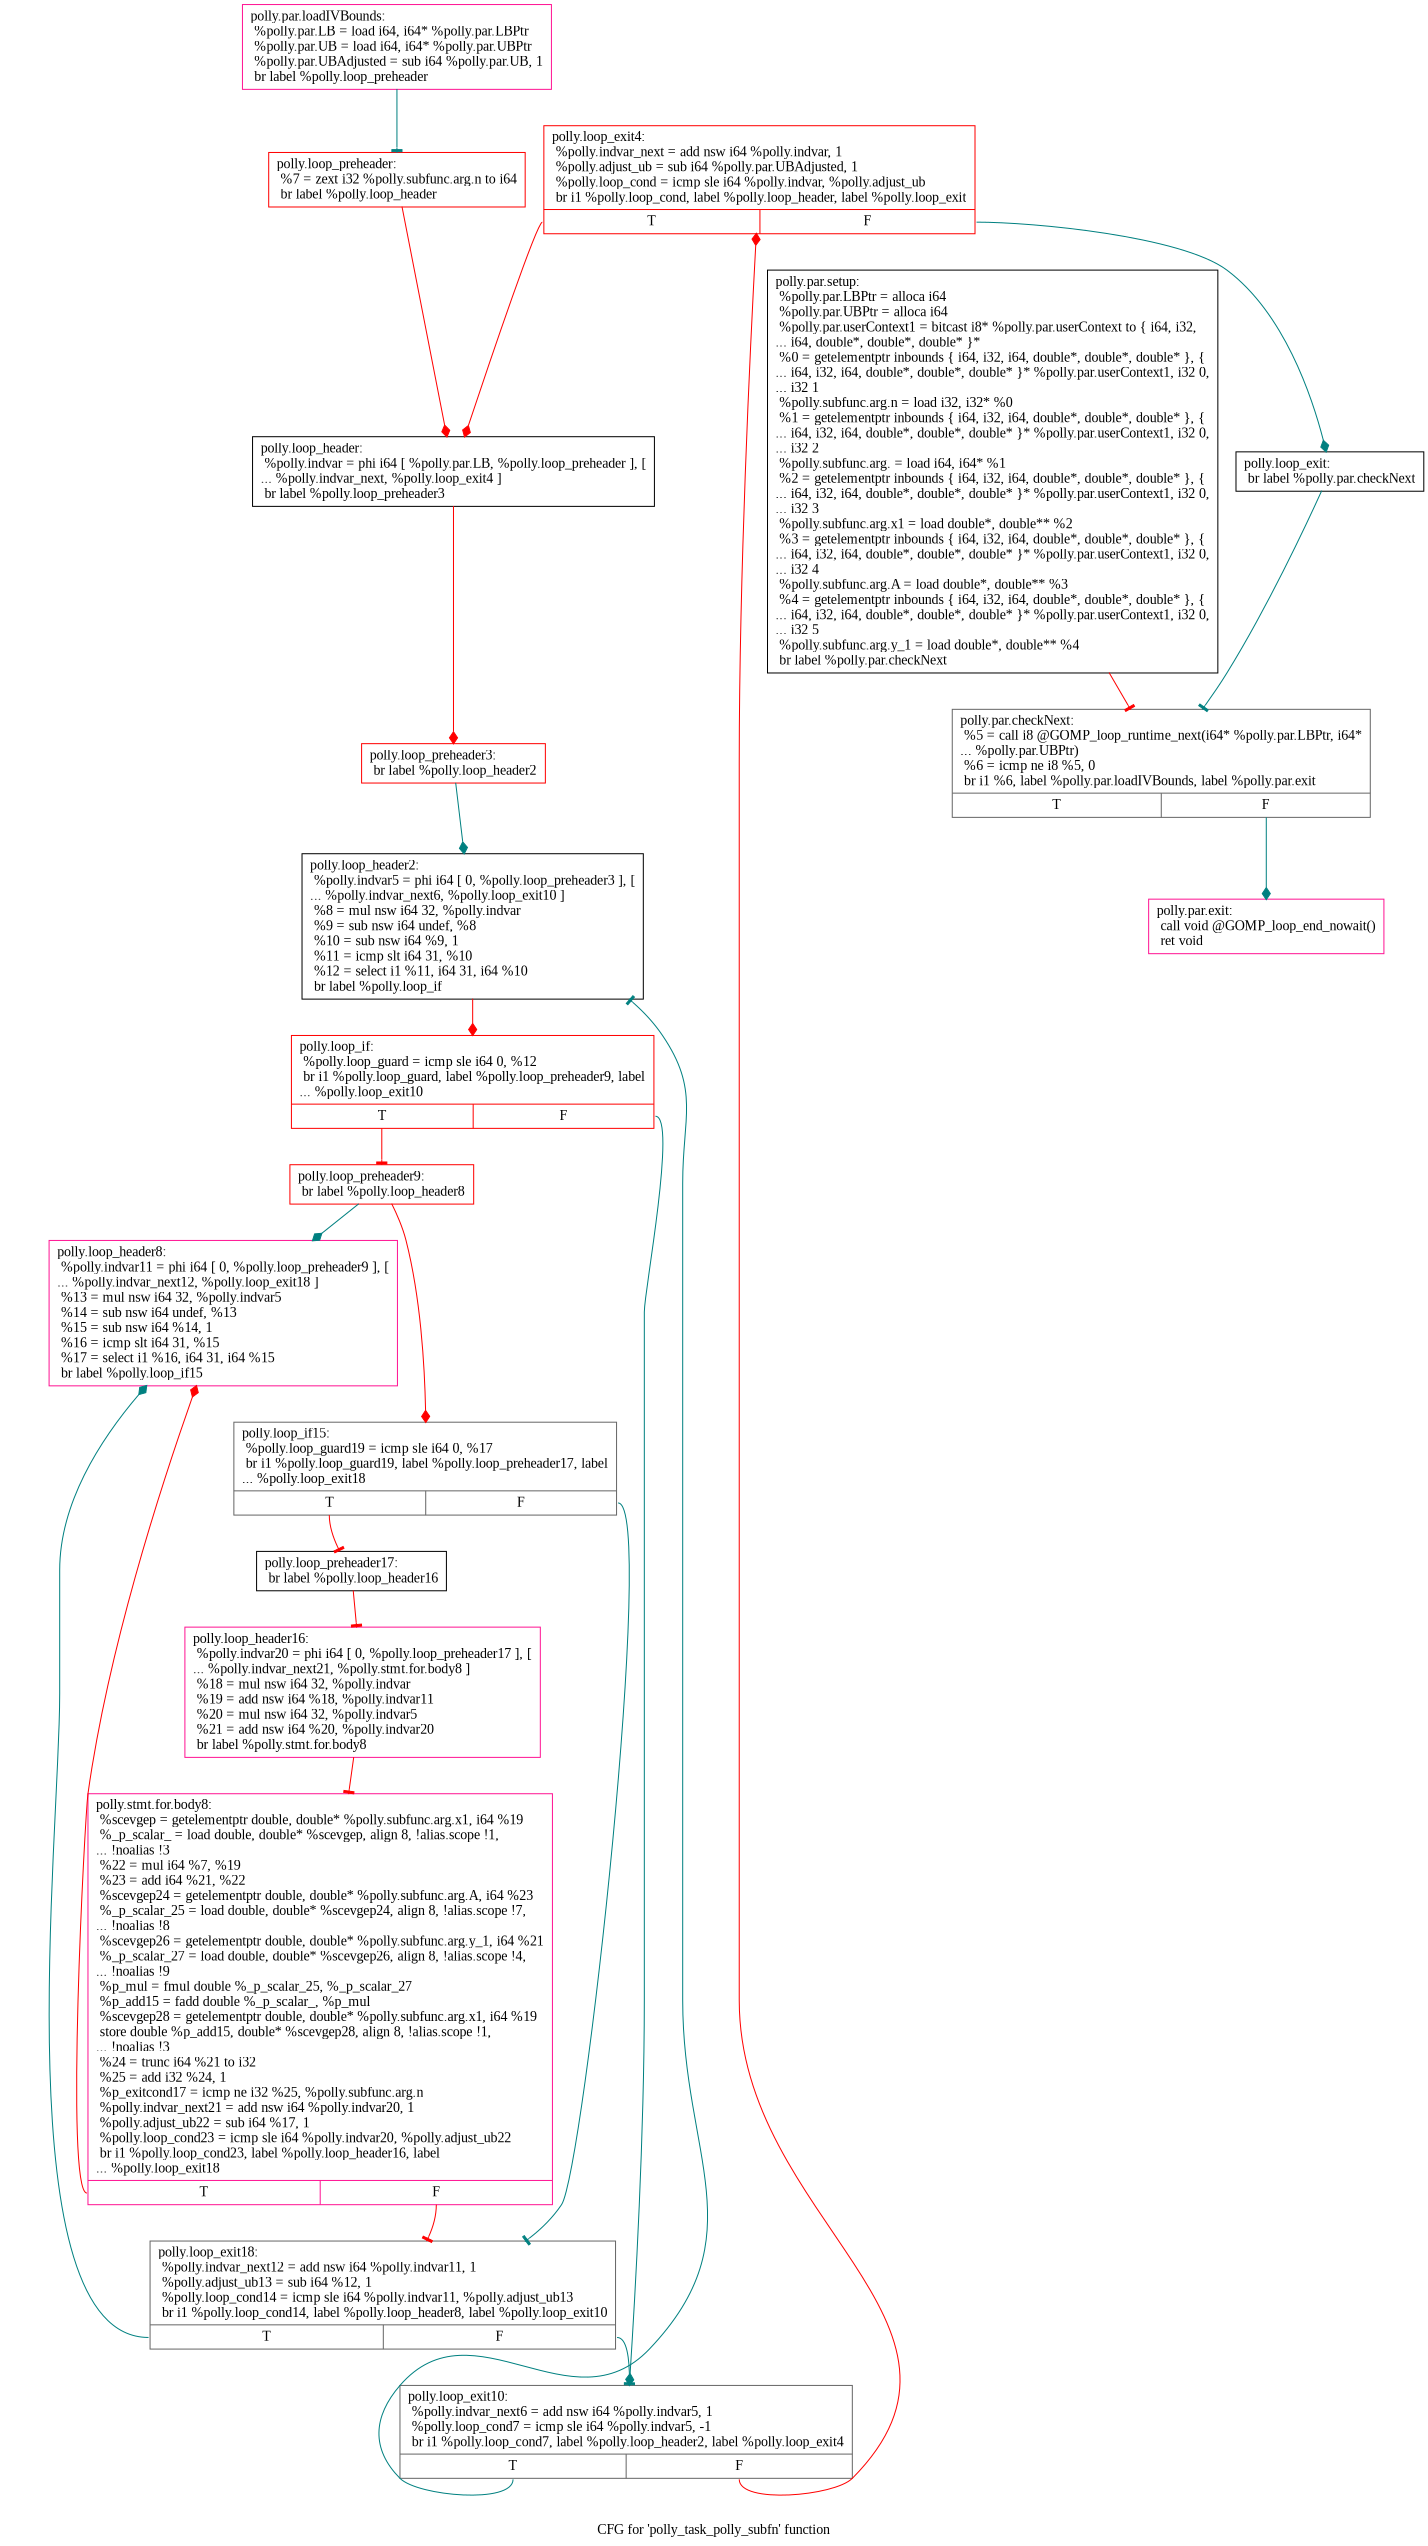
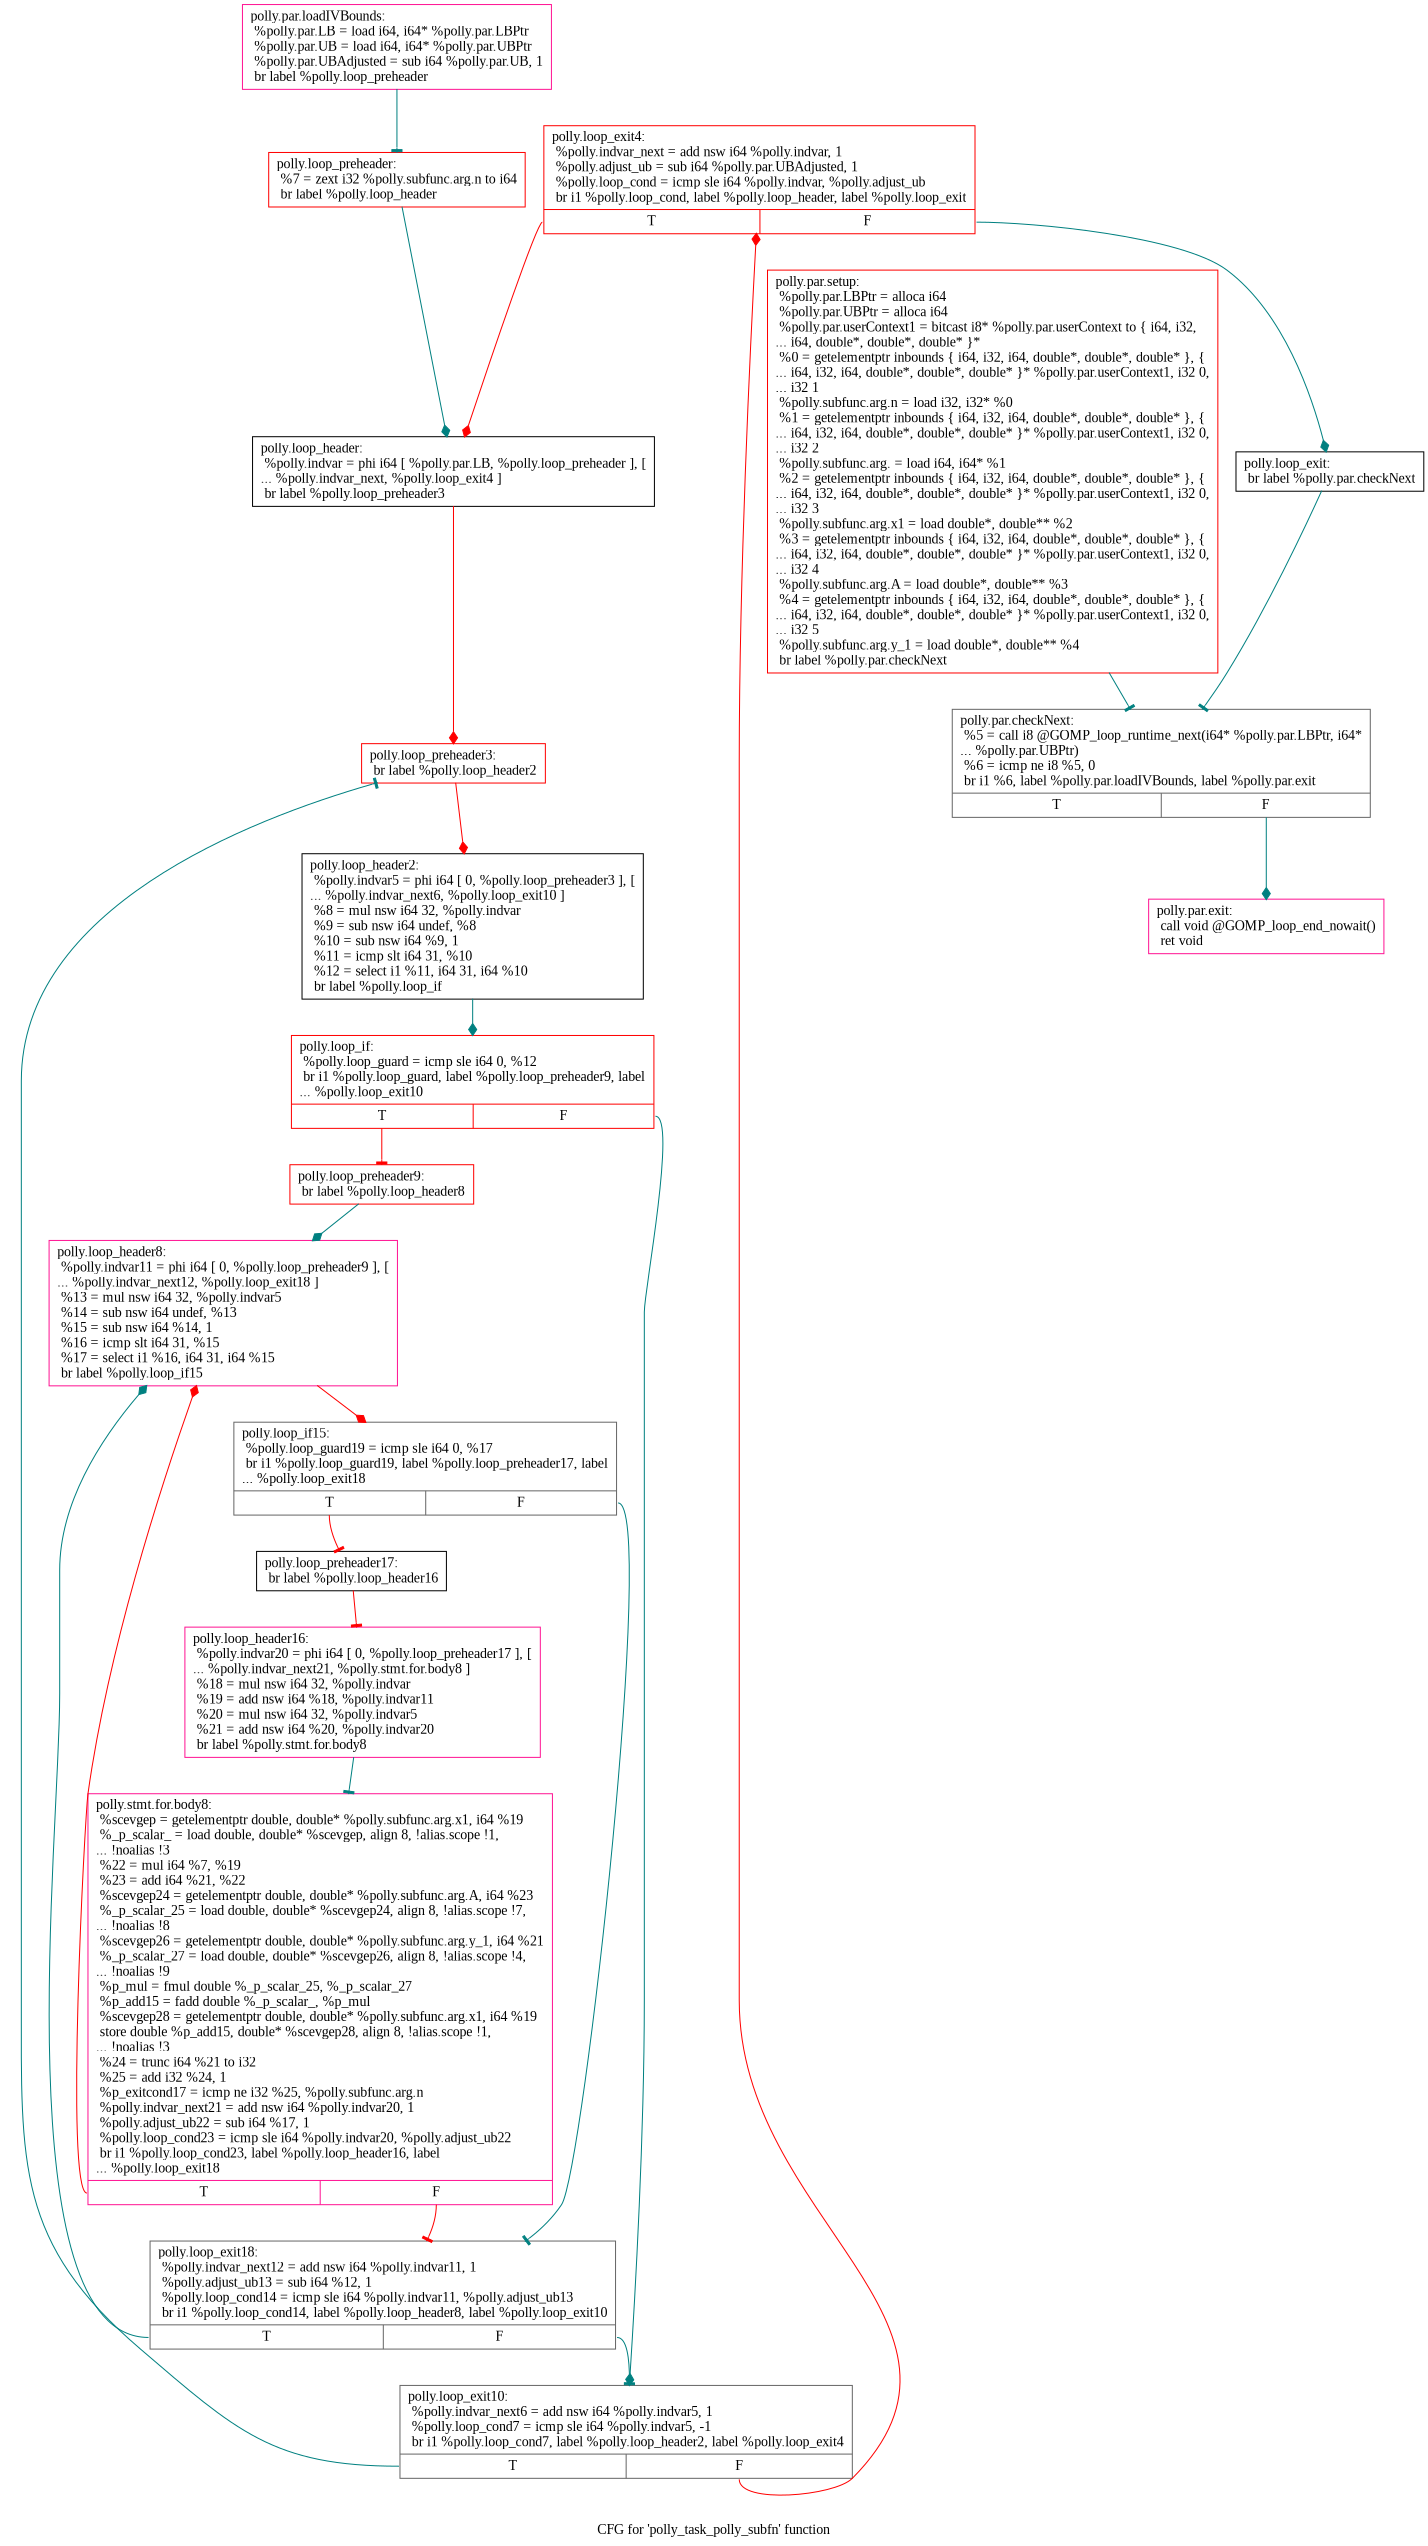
edge "polly.loop_preheader:" -> "polly.loop_header:": color red -> teal
node "polly.par.setup:": color black -> red
edge "polly.par.setup:" -> "polly.par.checkNext:": color red -> teal
edge "polly.loop_preheader3:" -> "polly.loop_header2:": color teal -> red
edge "polly.loop_header2:" -> "polly.loop_if:": color red -> teal
edge "polly.loop_preheader9:" -> "polly.loop_if15:": now "polly.loop_header8:" -> "polly.loop_if15:"
edge "polly.loop_header16:" -> "polly.stmt.for.body8:": color red -> teal
edge "polly.loop_exit10:" -> "polly.loop_header2:": now "polly.loop_exit10:" -> "polly.loop_preheader3:"
